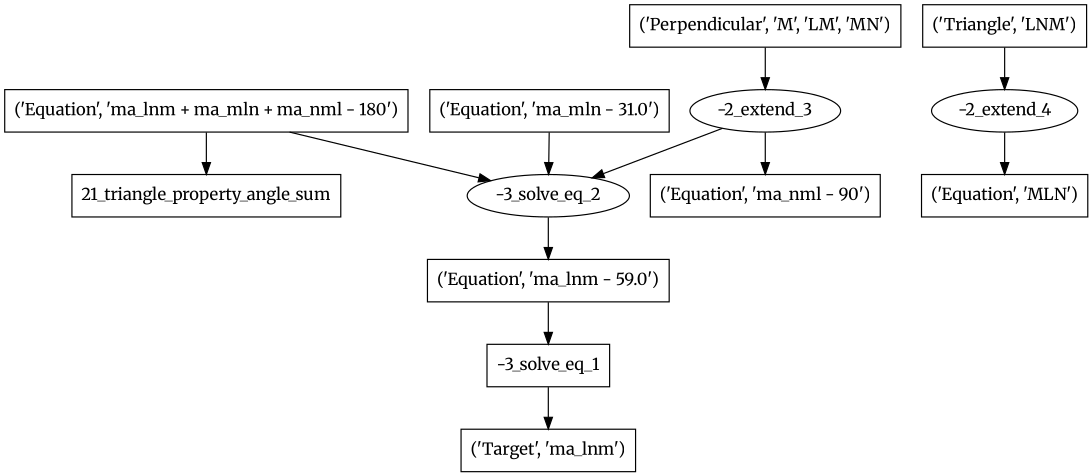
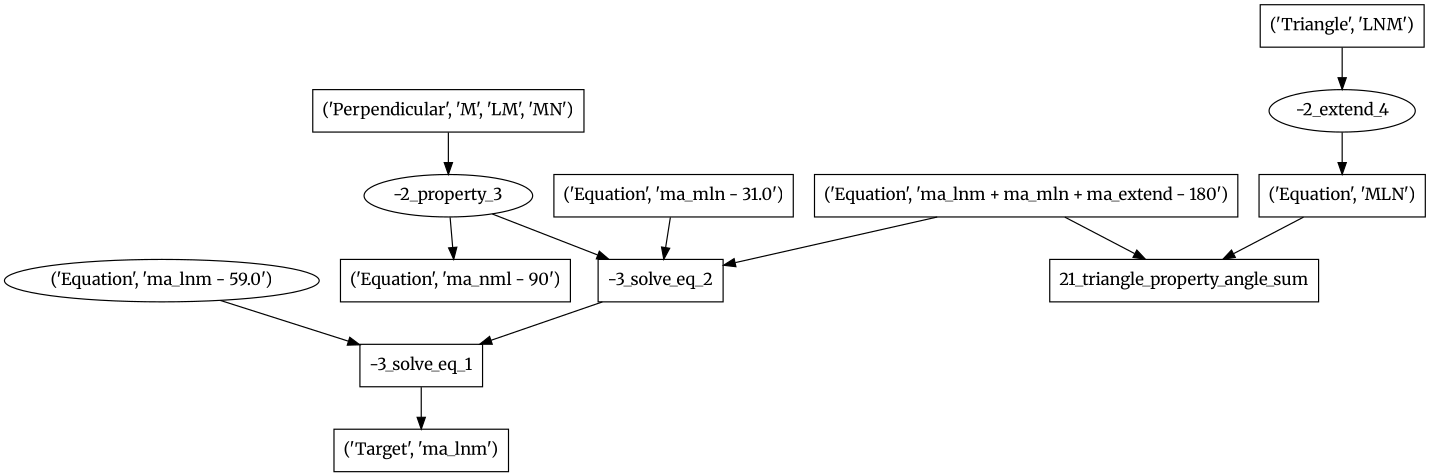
node "('Equation', 'ma_lnm + ma_mln + ma_nml - 180')": label "('Equation', 'ma_lnm + ma_mln + ma_nml - 180')" -> "('Equation', 'ma_lnm + ma_mln + ma_extend - 180')"
node "-2_extend_3": label "-2_extend_3" -> "-2_property_3"
node "-3_solve_eq_2": shape ellipse -> box
edge "-3_solve_eq_2" -> "('Equation', 'ma_lnm - 59.0')": now "-3_solve_eq_2" -> "-3_solve_eq_1"
edge "('Equation', 'MLN')" -> "21_triangle_property_angle_sum": added
node "('Equation', 'ma_lnm - 59.0')": shape box -> ellipse
